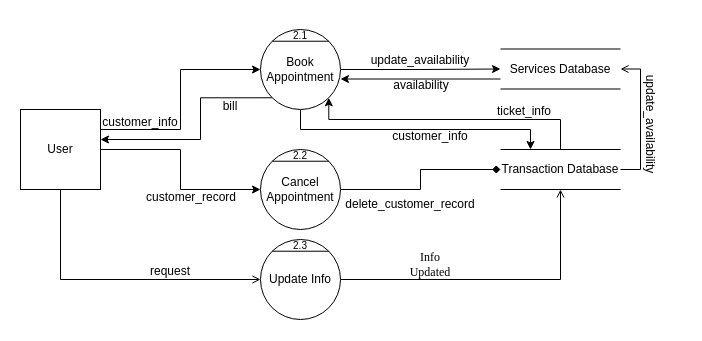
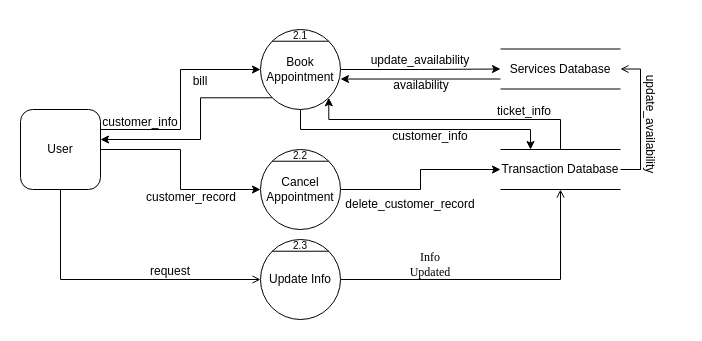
node "bill": moved (231, 107) -> (201, 82)
node "User": shape rectangle -> rounded rectangle
edge "Cancel Appointment" -> "Transaction Database": arrowhead diamond -> classic
